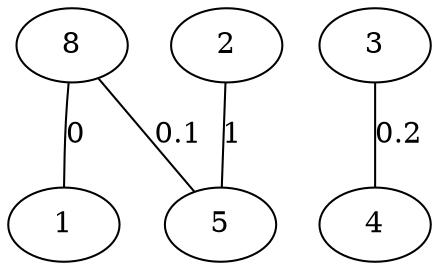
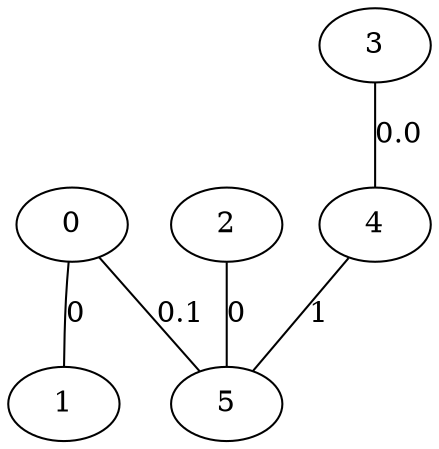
node "8": label "8" -> "0"
edge "2" -- "5": label "1" -> "0"
edge "3" -- "4": label "0.2" -> "0.0"
edge "4" -- "5": added, label "1"
